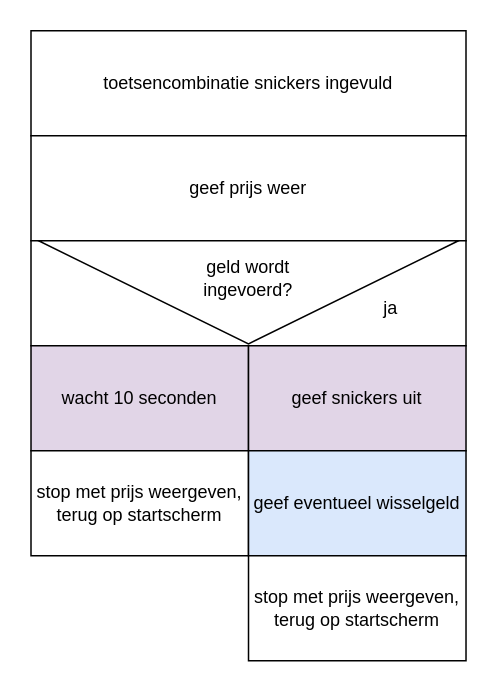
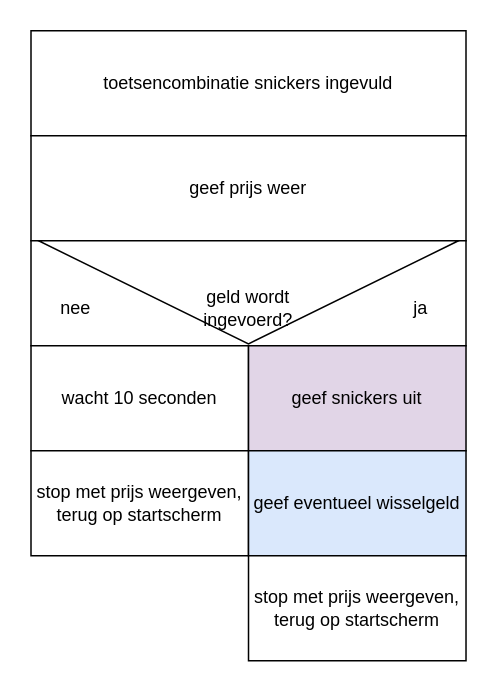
node "geld wordt ingevoerd?": moved (248, 278) -> (248, 308)
node "nee": added
node "ja": moved (391, 308) -> (421, 308)
node "wacht 10 seconden": fillcolor #e1d5e7 -> #ffffff
